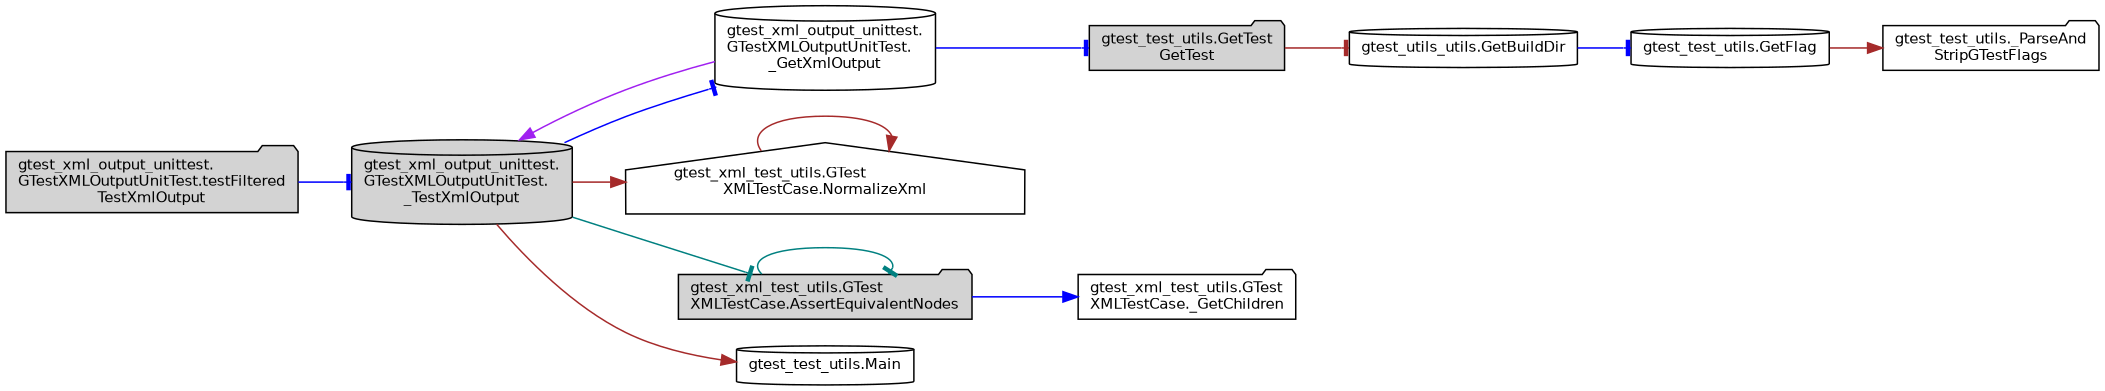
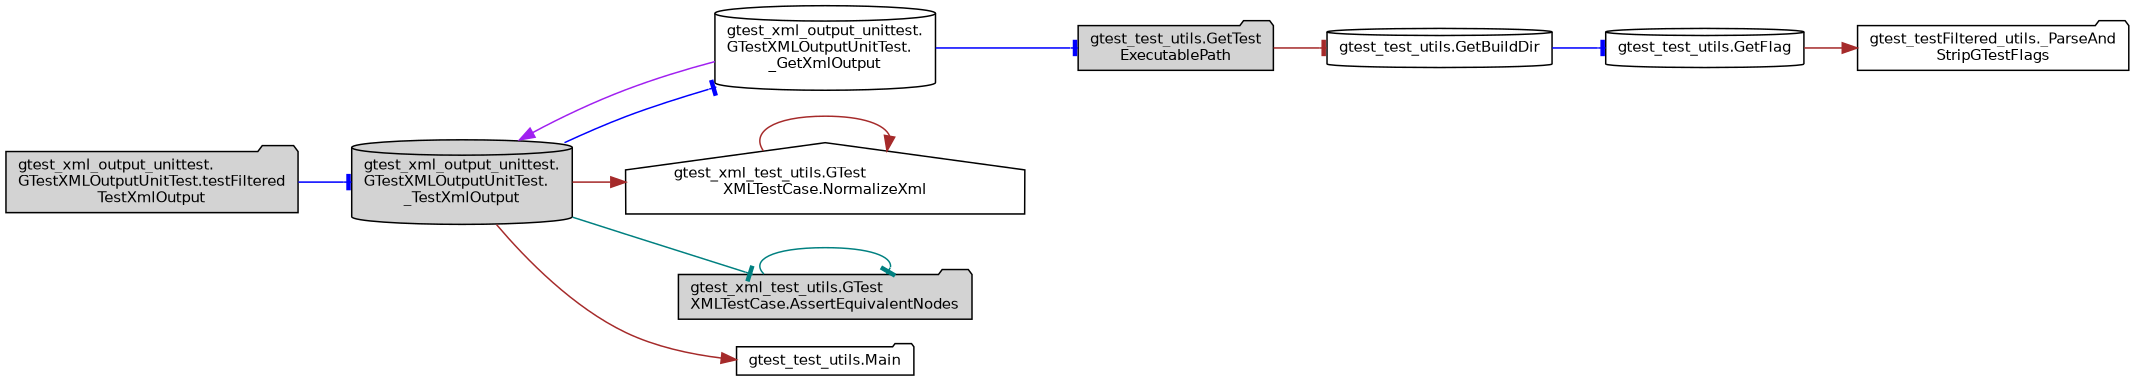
node "gtest_test_utils.GetTest GetTest": label "gtest_test_utils.GetTest GetTest" -> "gtest_test_utils.GetTest ExecutablePath"
node "gtest_utils_utils.GetBuildDir": label "gtest_utils_utils.GetBuildDir" -> "gtest_test_utils.GetBuildDir"
node "gtest_test_utils._ParseAnd StripGTestFlags": label "gtest_test_utils._ParseAnd StripGTestFlags" -> "gtest_testFiltered_utils._ParseAnd StripGTestFlags"
node "gtest_xml_test_utils.GTest XMLTestCase._GetChildren": removed
node "gtest_test_utils.Main": shape cylinder -> folder
